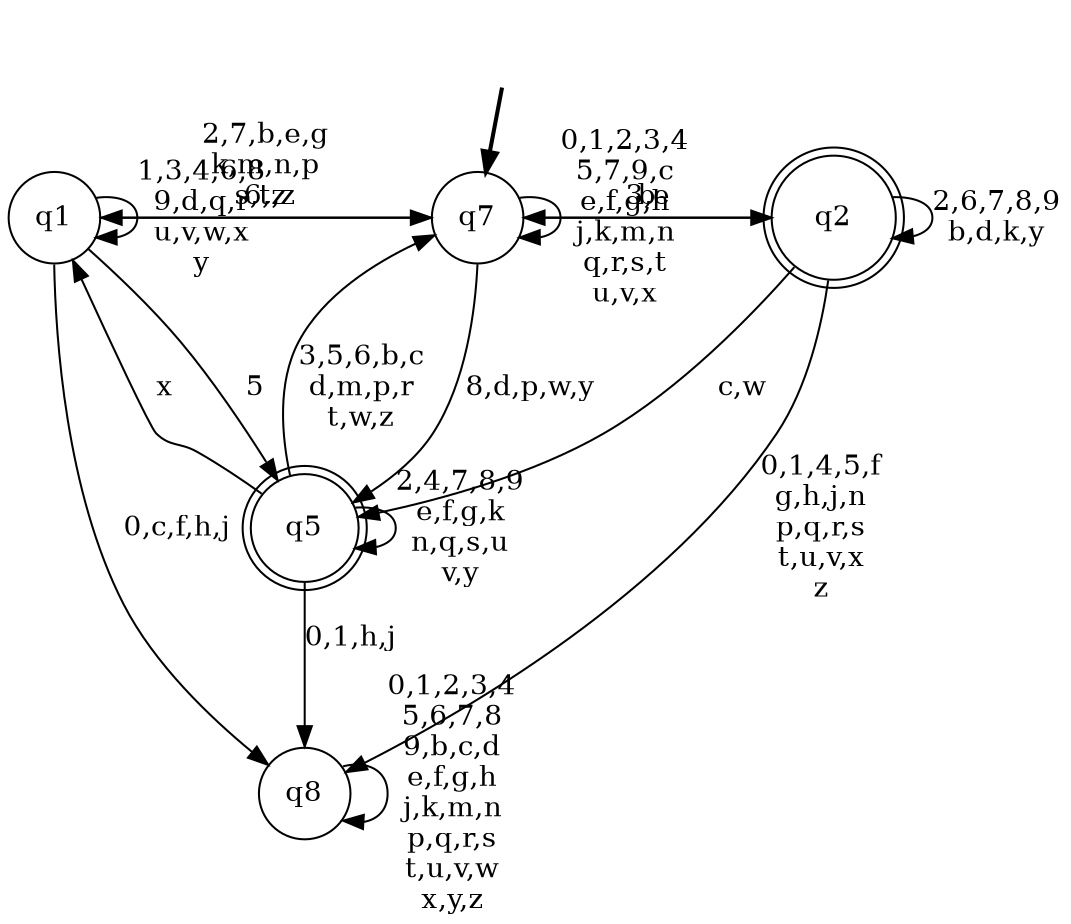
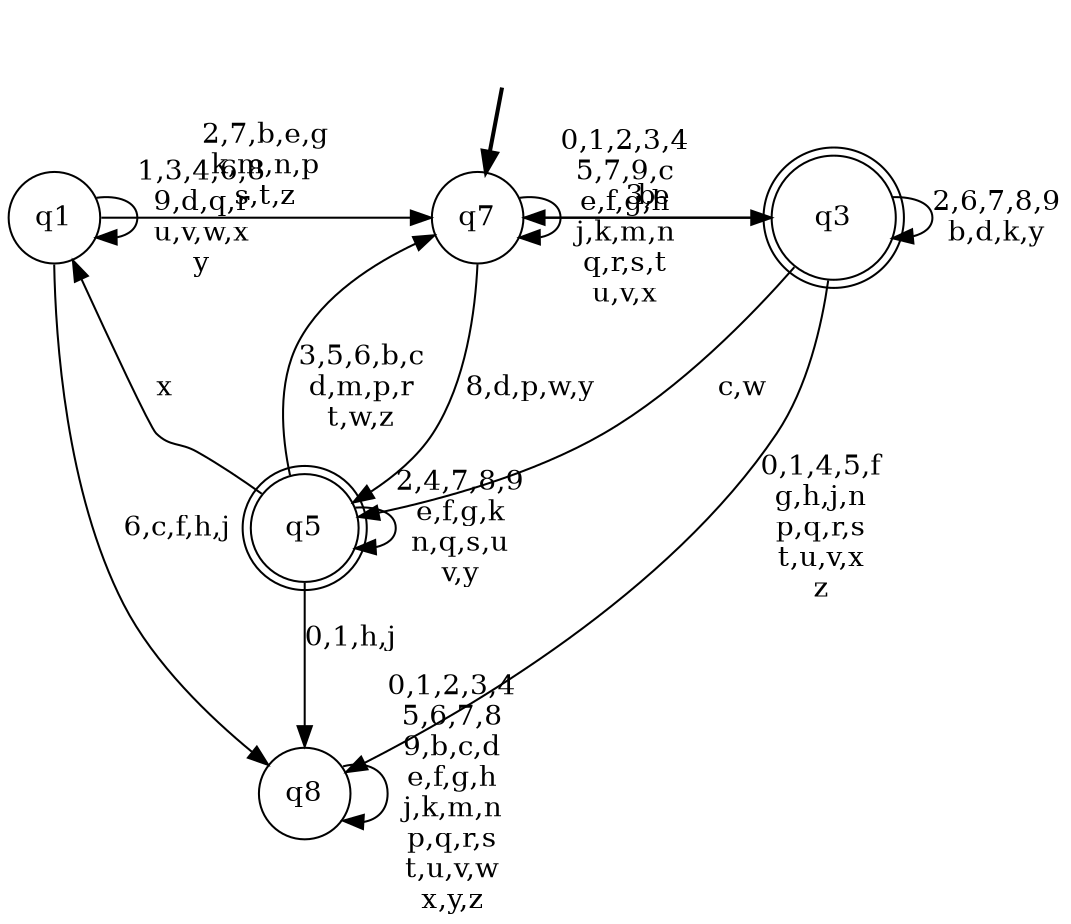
edge "q7" -> "q1": removed, label "6,z"
node "q2": label "q2" -> "q3"
edge "q1" -> "q5": removed, label "5"
edge "q1" -> "q8": label "0,c,f,h,j" -> "6,c,f,h,j"
